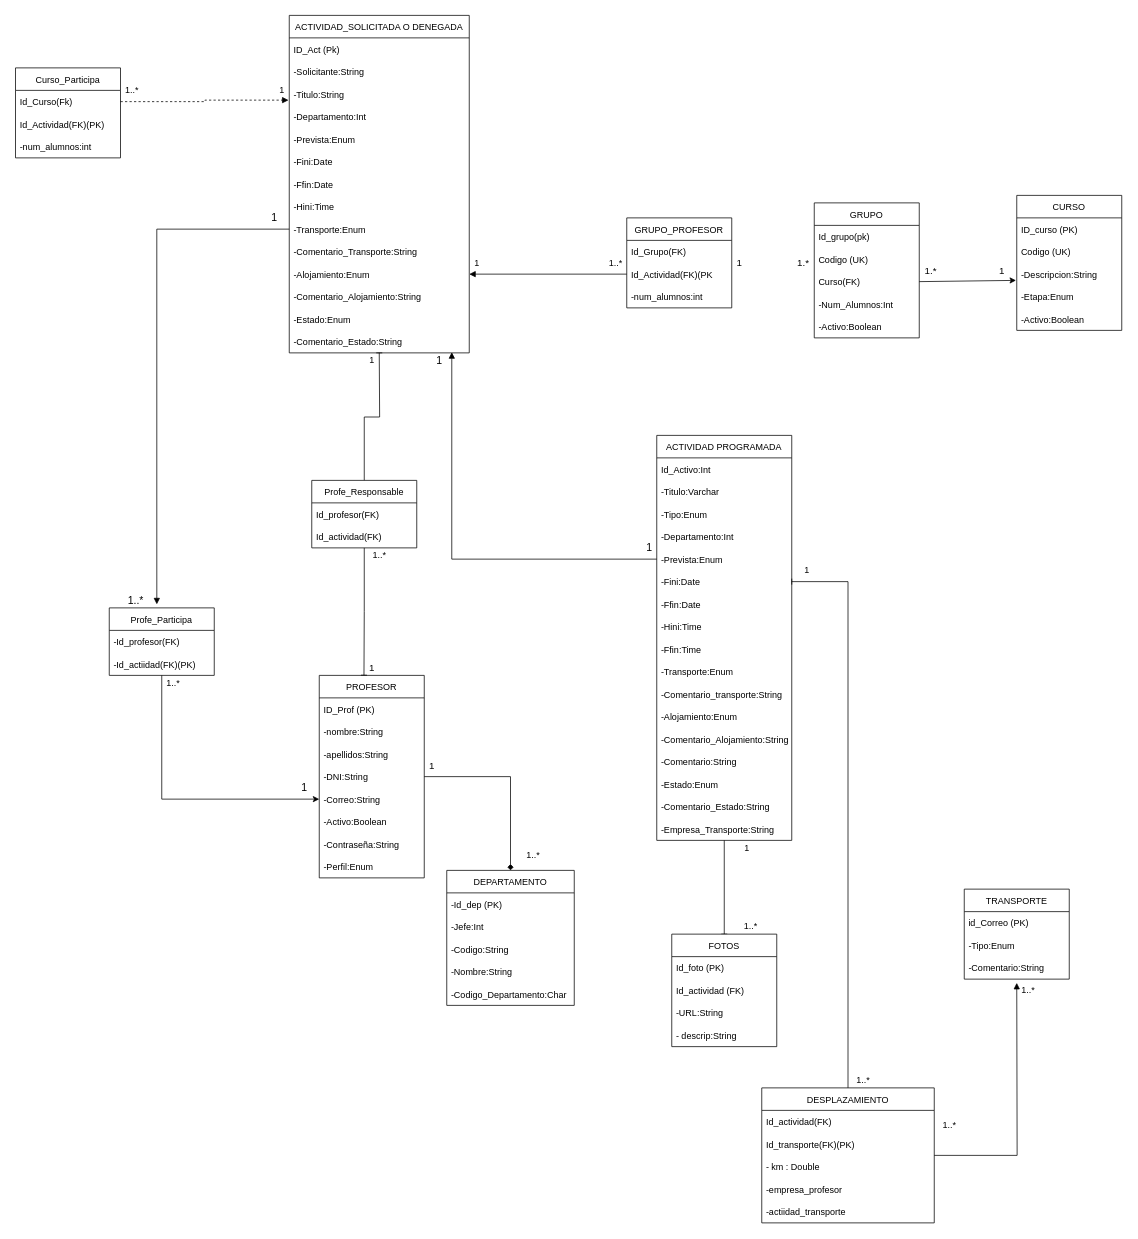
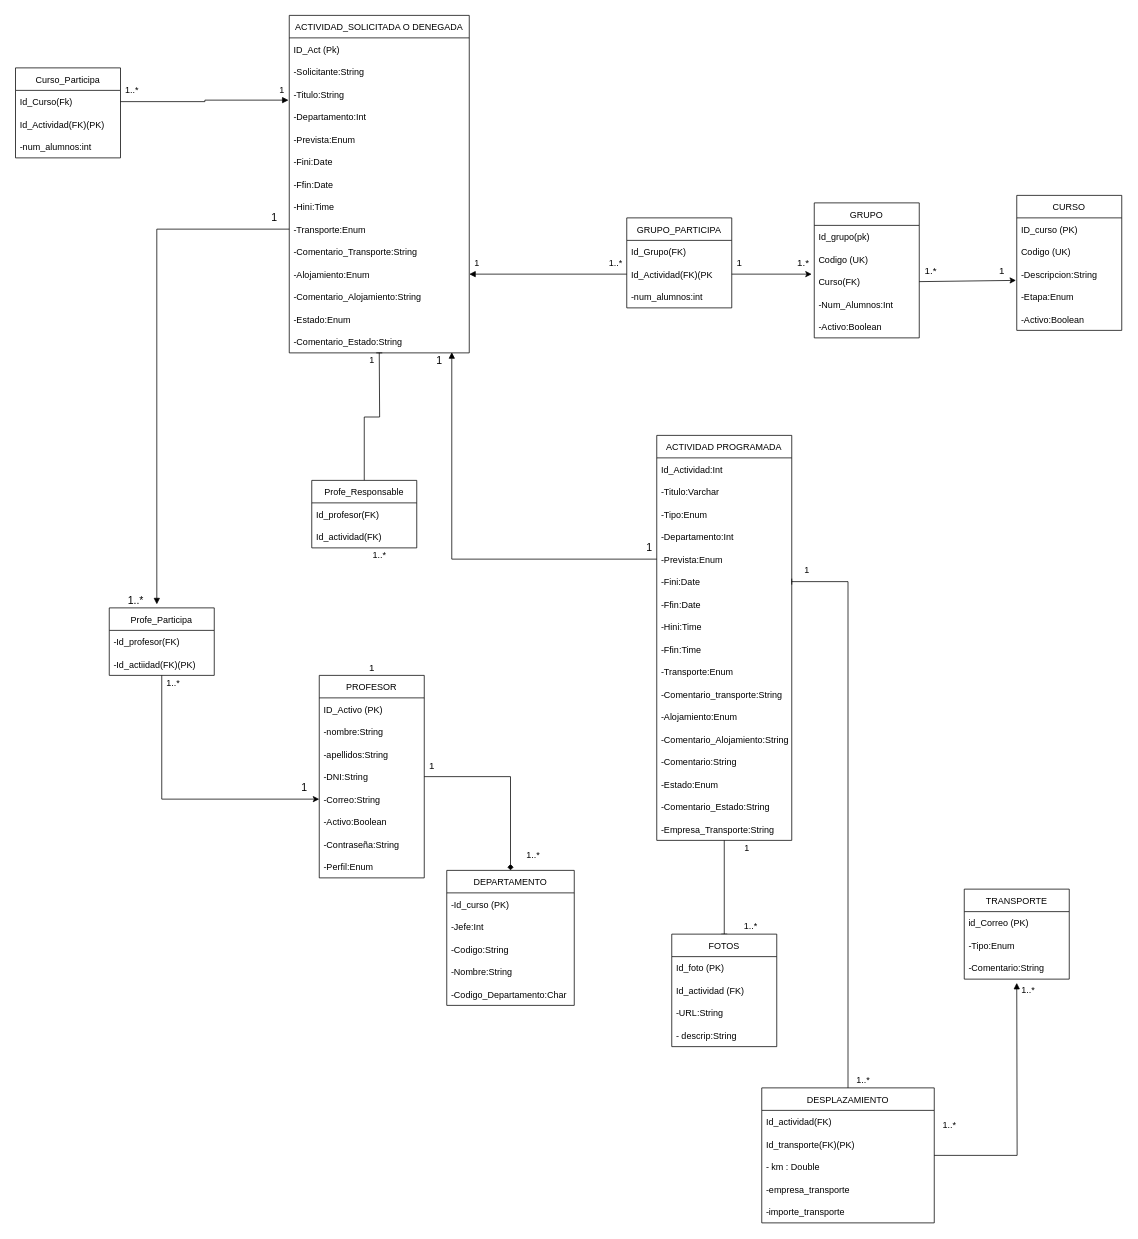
edge "Id_Curso(Fk)" -> "-Titulo:String": style dashed -> solid
node "GRUPO_PROFESOR": label "GRUPO_PROFESOR" -> "GRUPO_PARTICIPA"
edge "Id_Actividad(FK)(PK" -> "Curso(FK)": added
node "Id_Activo:Int": label "Id_Activo:Int" -> "Id_Actividad:Int"
edge "Profe_Responsable" -> "PROFESOR": removed
node "ID_Prof (PK)": label "ID_Prof (PK)" -> "ID_Activo (PK)"
node "-Id_dep (PK)": label "-Id_dep (PK)" -> "-Id_curso (PK)"
node "-empresa_profesor": label "-empresa_profesor" -> "-empresa_transporte"
node "-actiidad_transporte": label "-actiidad_transporte" -> "-importe_transporte"
